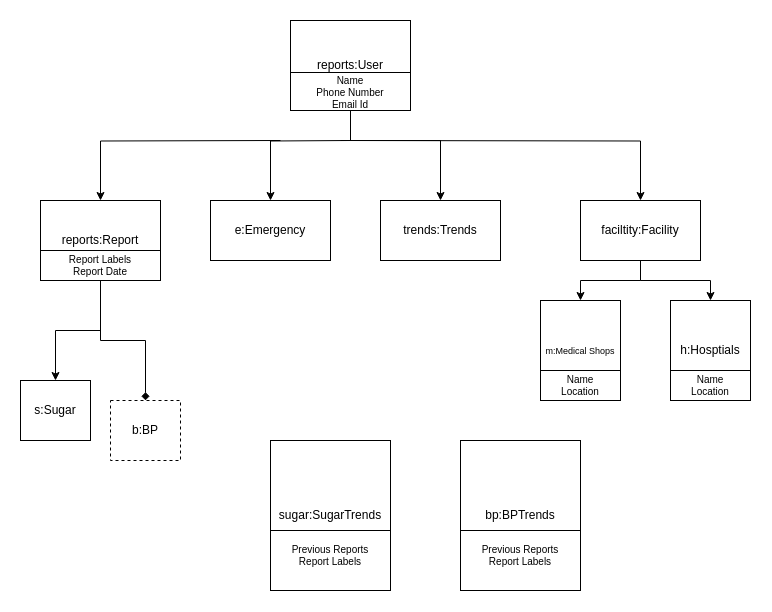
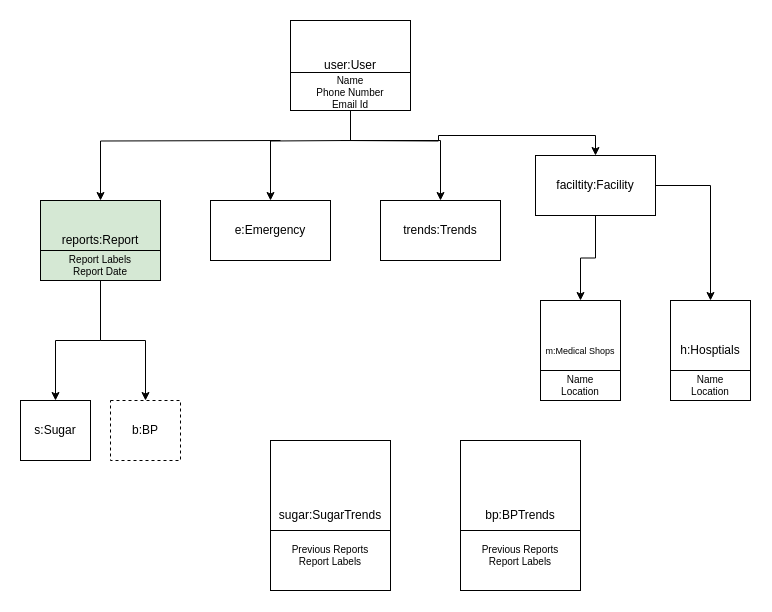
node "reports:User": label "reports:User" -> "user:User"
node "faciltity:Facility": moved (641, 231) -> (596, 186)
node "reports:Report": fillcolor #ffffff -> #d5e8d4
edge "reports:Report" -> "b:BP": arrowhead diamond -> classic
node "s:Sugar": moved (56, 411) -> (56, 431)
